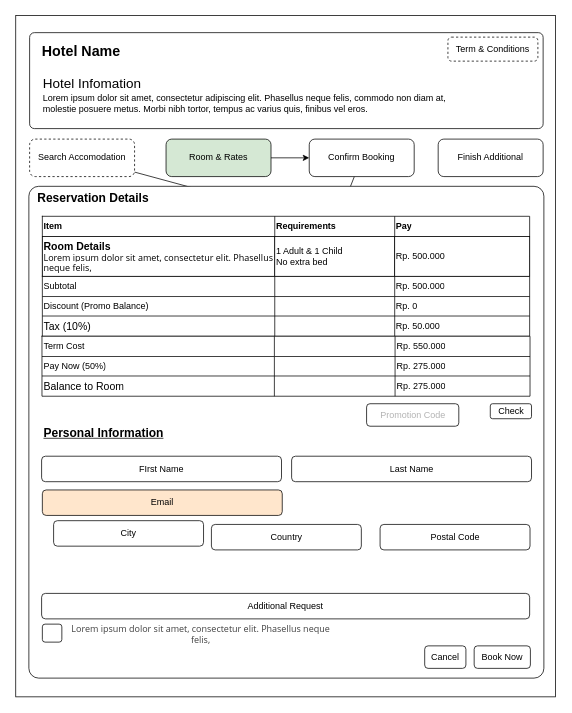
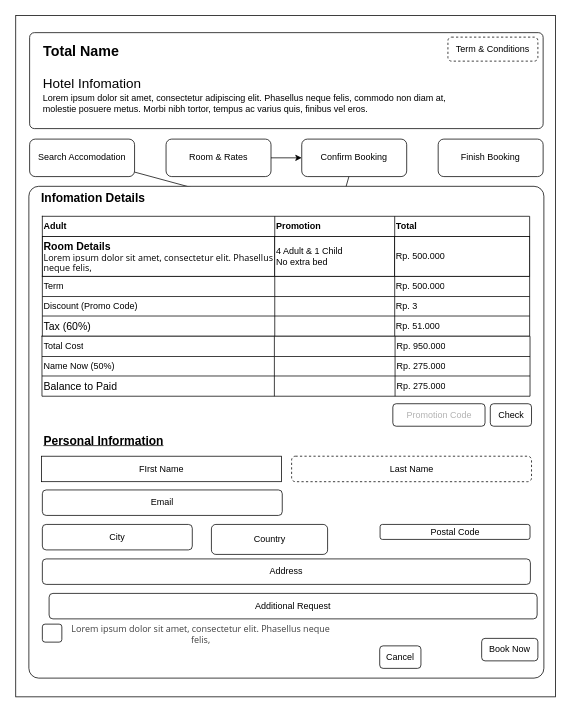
node "Hotel Name": label "Hotel Name" -> "Total Name"
node "Search Accomodation": style dashed -> solid
node "Room & Rates": fillcolor #d5e8d4 -> #ffffff
node "Confirm Booking": moved (362, 158) -> (354, 158)
node "Finish Additional": label "Finish Additional" -> "Finish Booking"
node "Reservation Details": label "Reservation Details" -> "Infomation Details"
node "Item": label "Item" -> "Adult"
node "Requirements": label "Requirements" -> "Promotion"
node "Pay": label "Pay" -> "Total"
node "1 Adult & 1 Child No extra bed": label "1 Adult & 1 Child No extra bed" -> "4 Adult & 1 Child No extra bed"
node "Subtotal": label "Subtotal" -> "Term"
node "Discount (Promo Balance)": label "Discount (Promo Balance)" -> "Discount (Promo Code)"
node "Rp. 0": label "Rp. 0" -> "Rp. 3"
node "Tax (10%)": label "Tax (10%)" -> "Tax (60%)"
node "Rp. 50.000": label "Rp. 50.000" -> "Rp. 51.000"
node "Term Cost": label "Term Cost" -> "Total Cost"
node "Rp. 550.000": label "Rp. 550.000" -> "Rp. 950.000"
node "Pay Now (50%)": label "Pay Now (50%)" -> "Name Now (50%)"
node "Balance to Room": label "Balance to Room" -> "Balance to Paid"
node "Check": size 41x15 -> 41x23
node "Promotion Code": moved (413, 415) -> (439, 415)
node "Personal Information": moved (104, 433) -> (104, 441)
node "FIrst Name": shape rounded rectangle -> rectangle
node "Last Name": style solid -> dashed
node "Email": fillcolor #ffe6cc -> #ffffff
node "City": moved (129, 534) -> (117, 537)
node "Country": size 150x26 -> 116x30
node "Postal Code": size 150x26 -> 150x15
node "Address": added
node "Additional Request": moved (286, 606) -> (293, 606)
node "Cancel": moved (446, 657) -> (401, 657)
node "Book Now": moved (503, 657) -> (510, 650)
